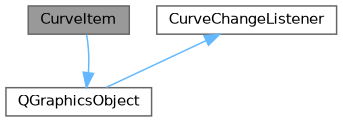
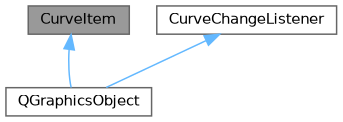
edge "CurveItem" -> "QGraphicsObject": reversed
